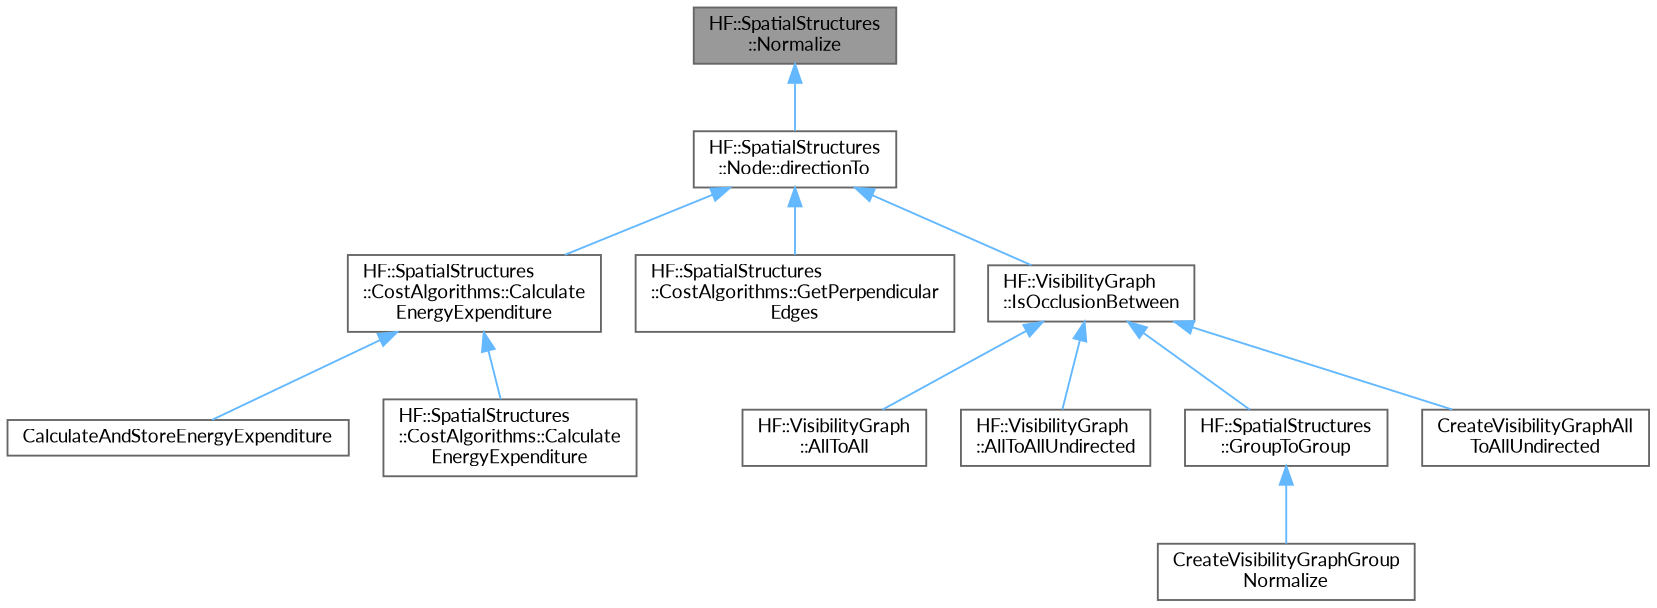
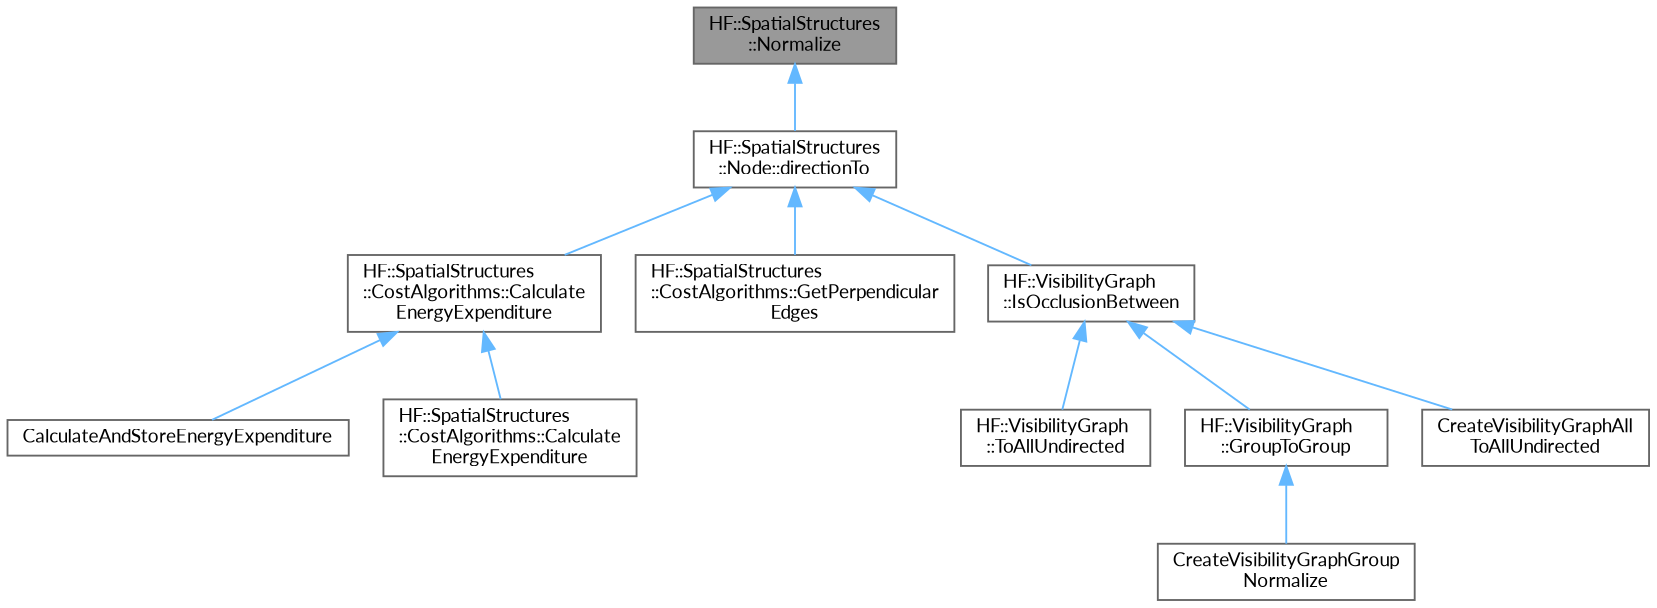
node "HF::VisibilityGraph ::AllToAll": removed
node "HF::VisibilityGraph ::AllToAllUndirected": label "HF::VisibilityGraph ::AllToAllUndirected" -> "HF::VisibilityGraph ::ToAllUndirected"
node "HF::SpatialStructures ::GroupToGroup": label "HF::SpatialStructures ::GroupToGroup" -> "HF::VisibilityGraph ::GroupToGroup"
